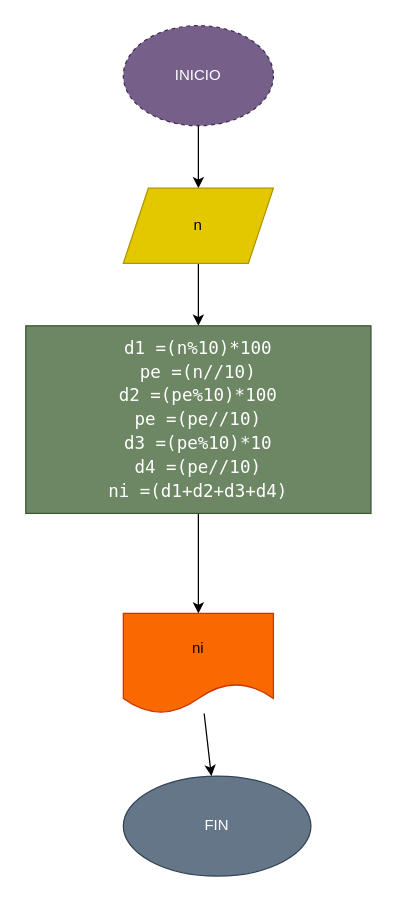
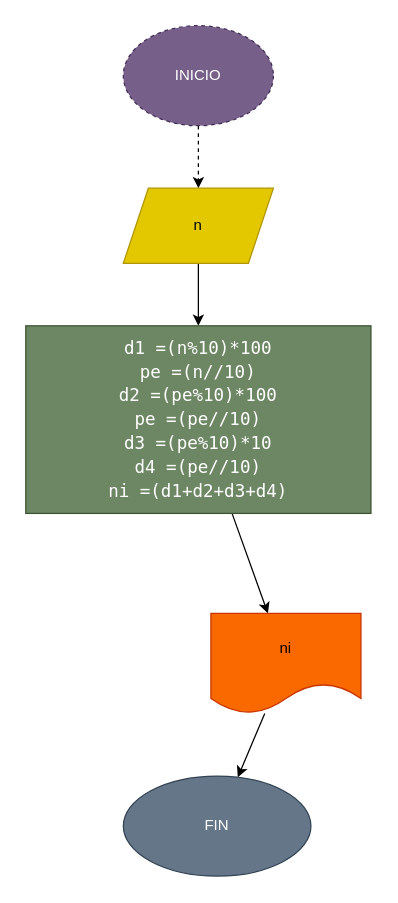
edge "INICIO" -> "n": style solid -> dashed
node "ni": moved (198, 663) -> (286, 663)
